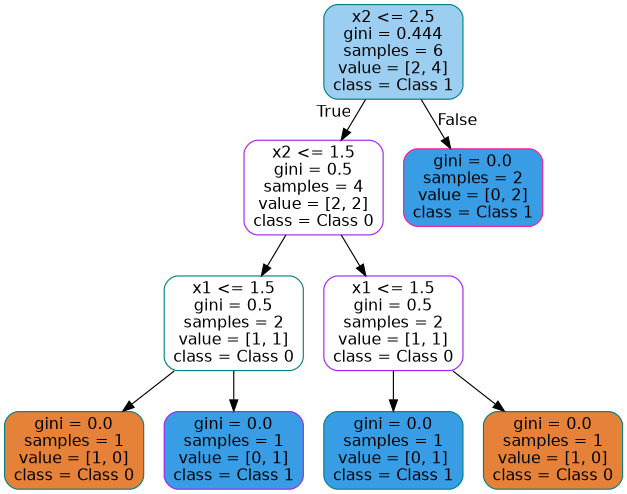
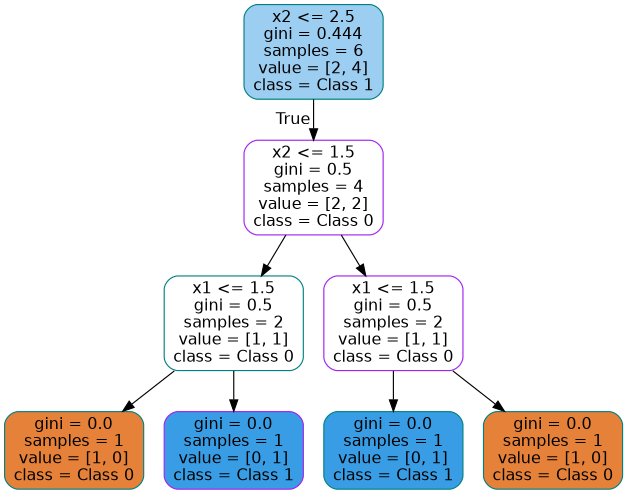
node "gini = 0.0 samples = 2 value = [0, 2] class = Class 1": removed
